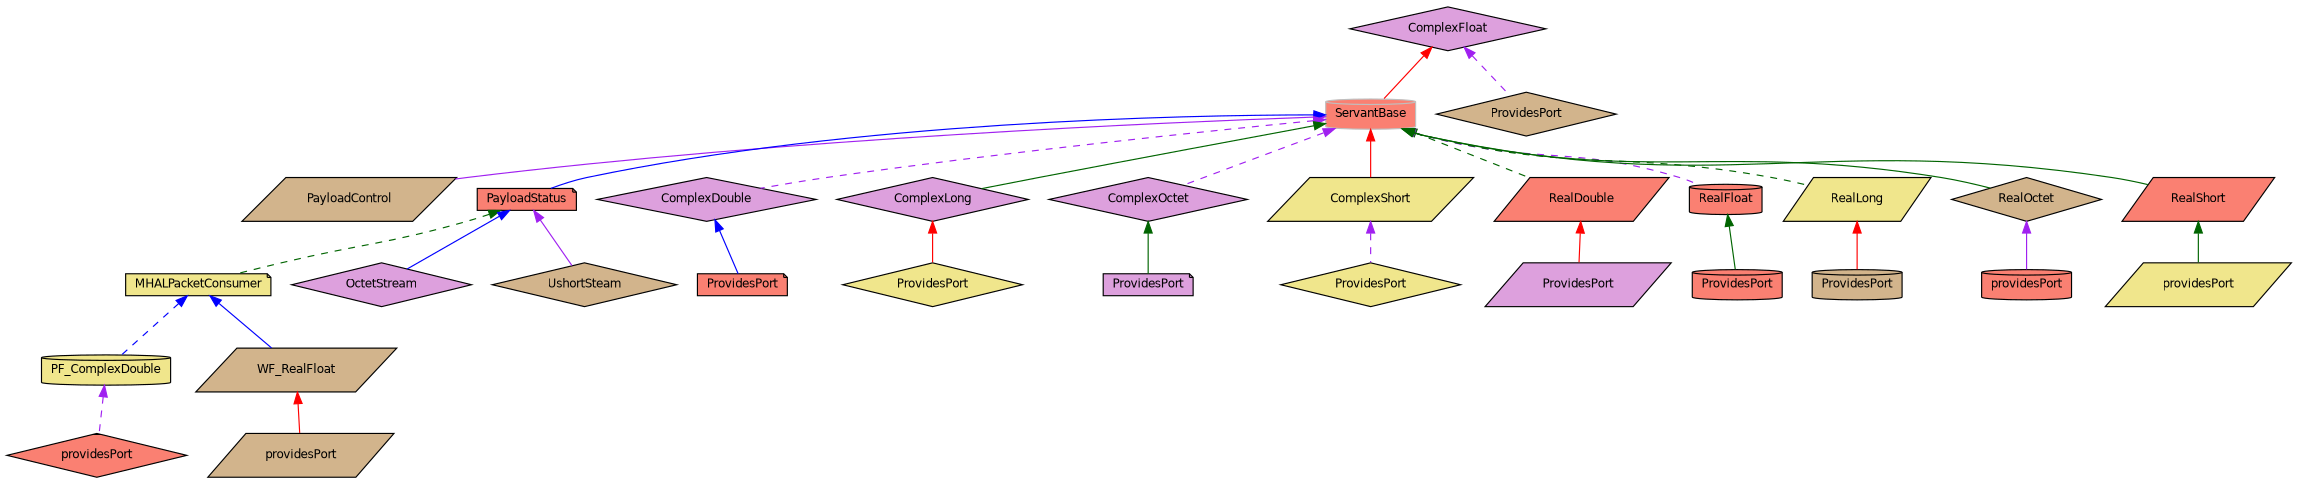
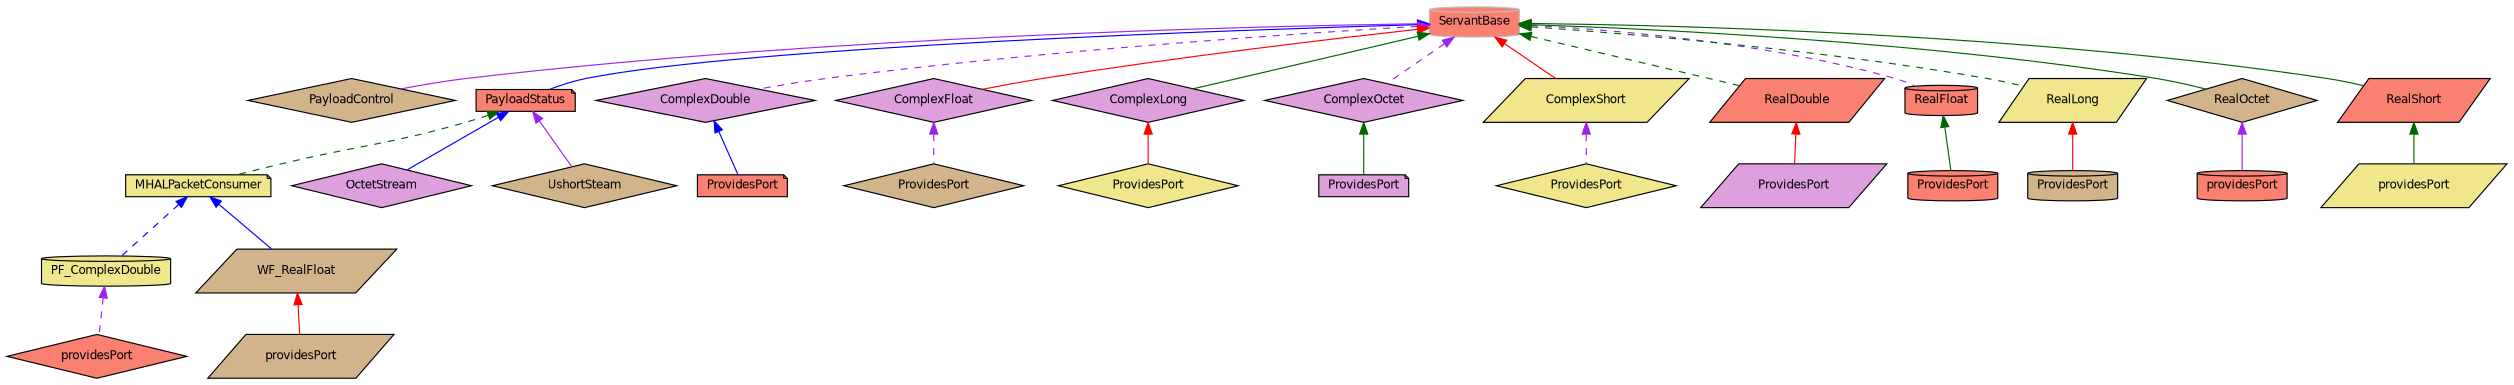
edge "ServantBase" -> "ComplexFloat": reversed
node "PayloadControl": shape parallelogram -> diamond
